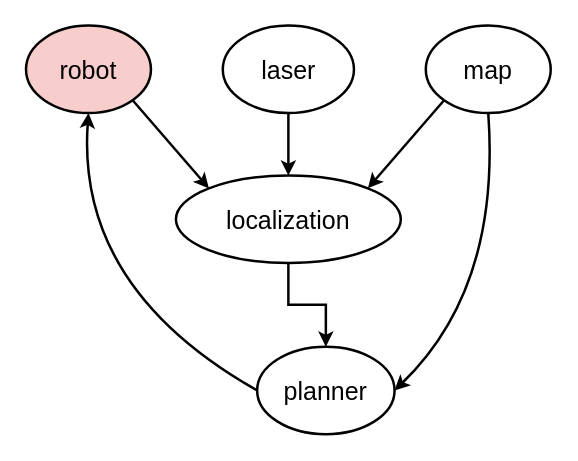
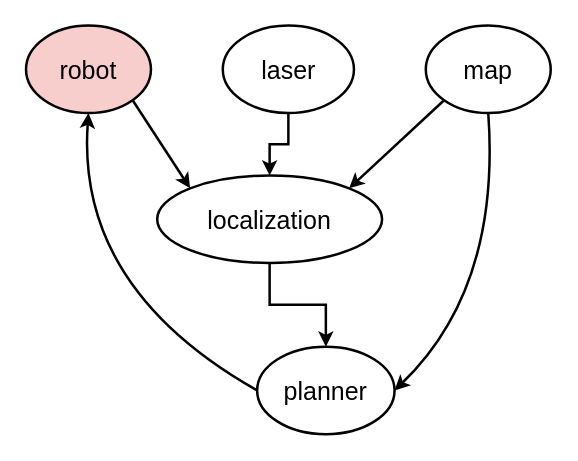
node "localization": moved (288, 219) -> (269, 219)
